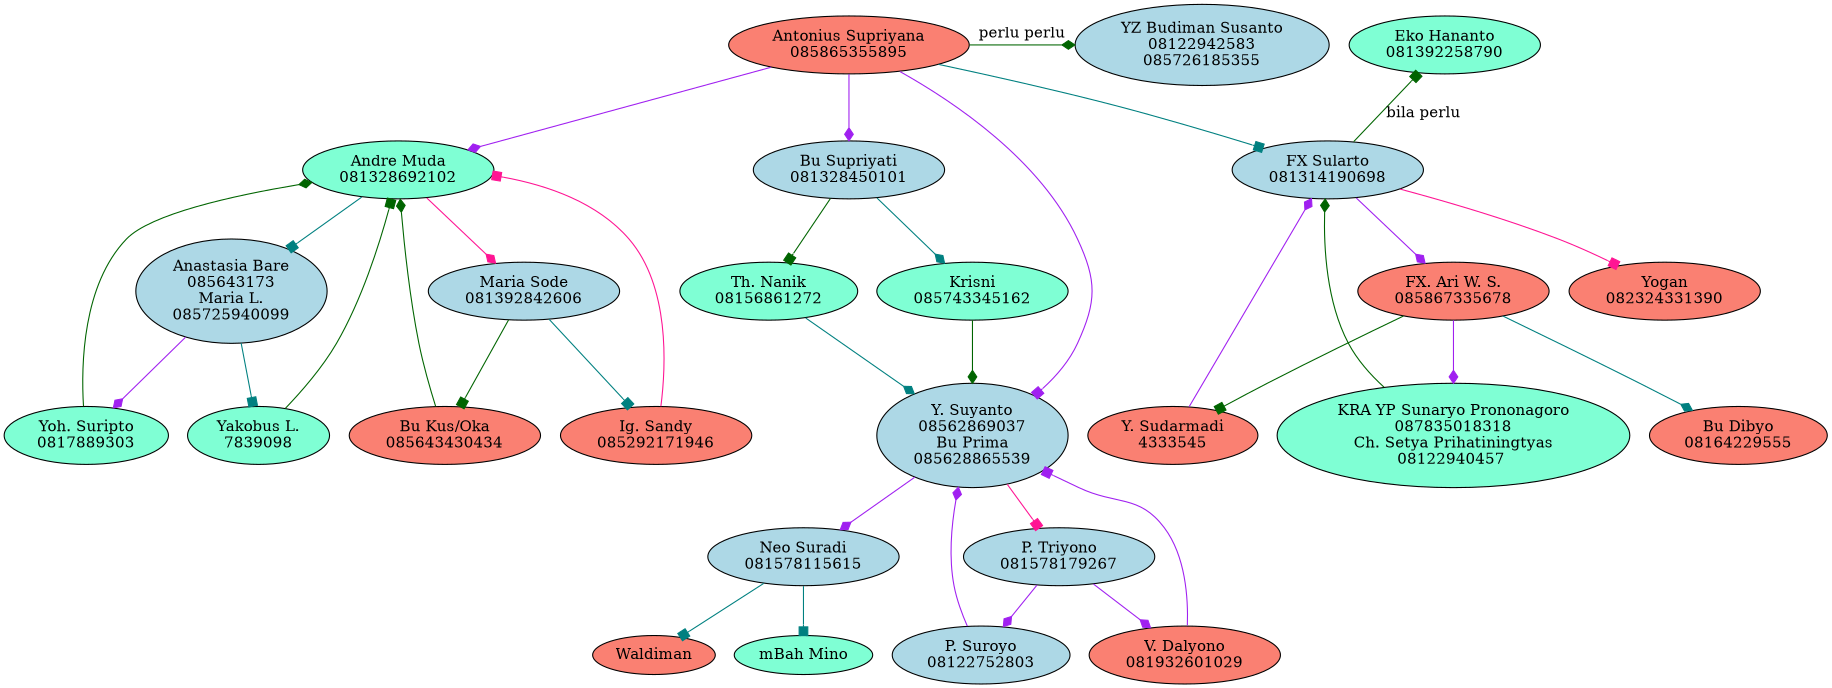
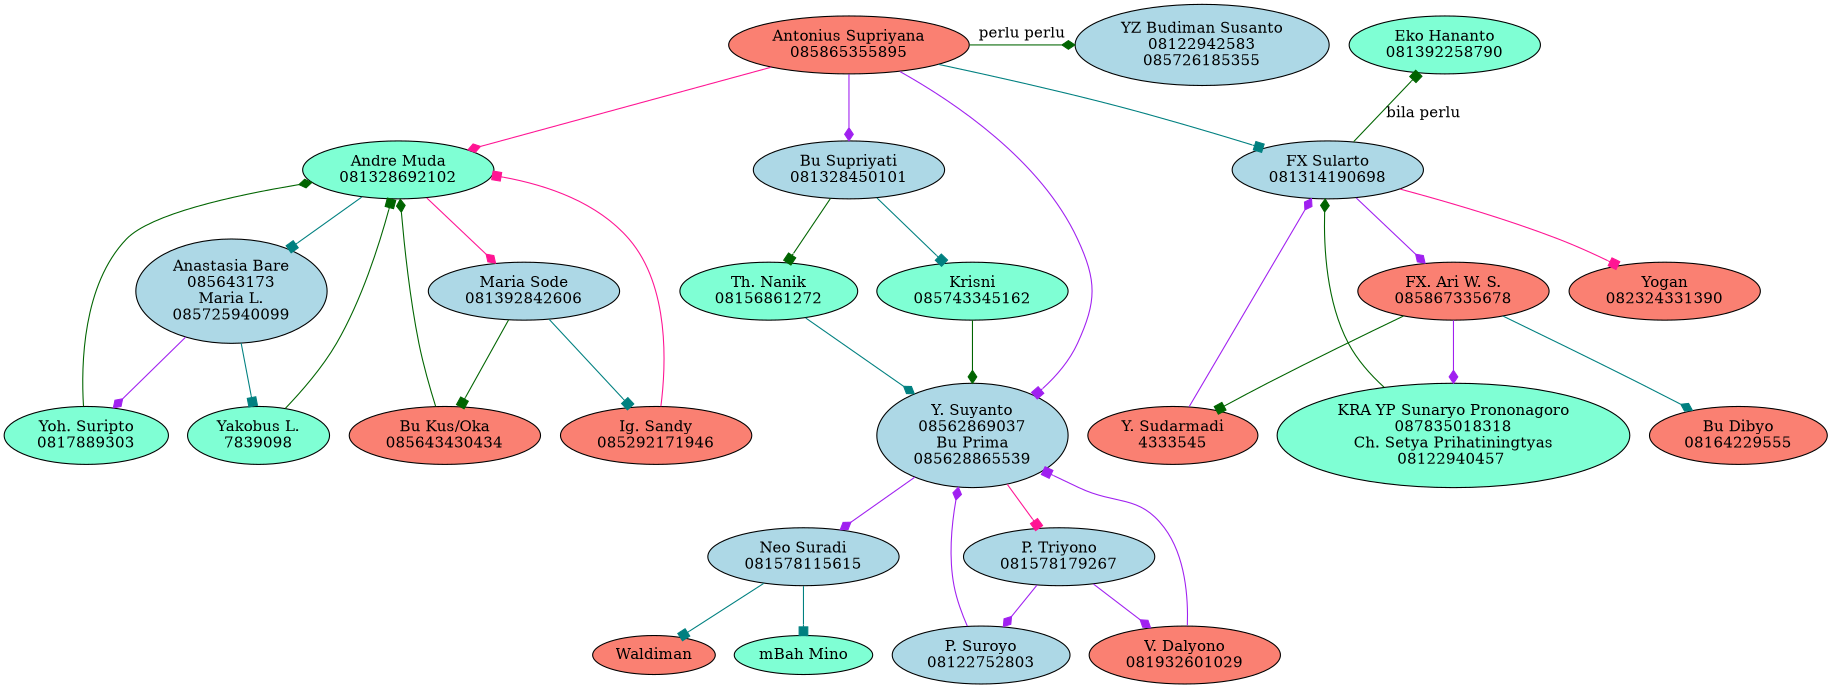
edge "Antonius Supriyana 085865355895" -> "Andre Muda 081328692102": color purple -> deeppink
edge "Bu Supriyati 081328450101" -> "Krisni 085743345162": arrowhead diamond -> box
